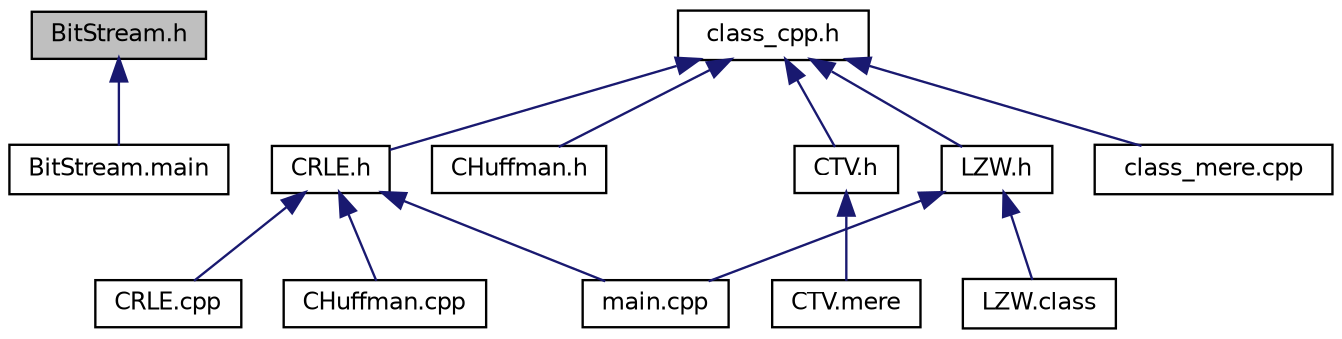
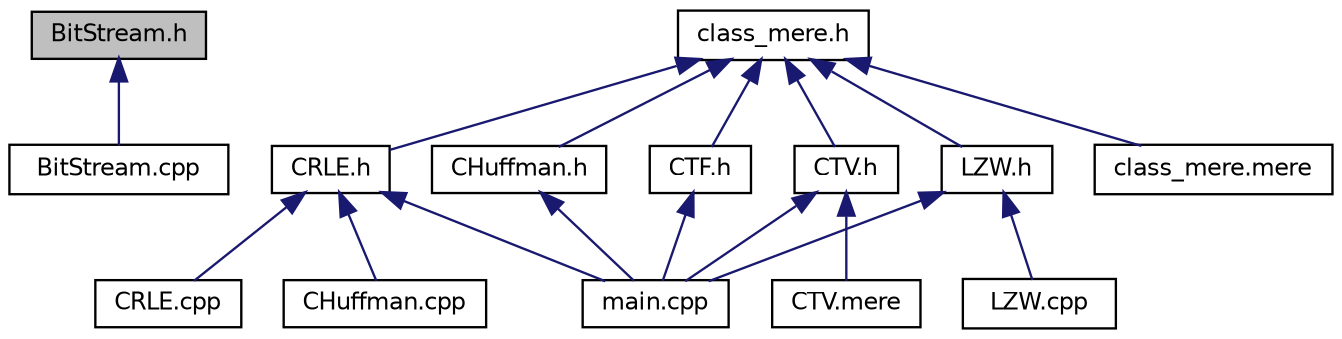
node "class_cpp.h": label "class_cpp.h" -> "class_mere.h"
node "BitStream.main": label "BitStream.main" -> "BitStream.cpp"
node "CTF.h": added
node "class_mere.cpp": label "class_mere.cpp" -> "class_mere.mere"
edge "main.cpp" -> "CTV.h": added
edge "main.cpp" -> "CHuffman.h": added
node "LZW.class": label "LZW.class" -> "LZW.cpp"
